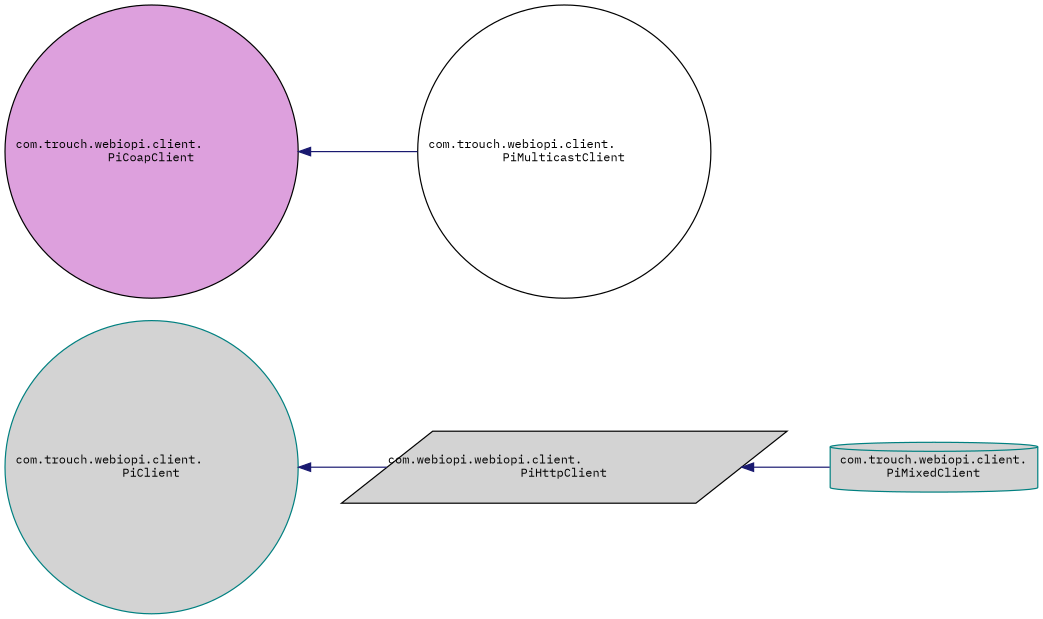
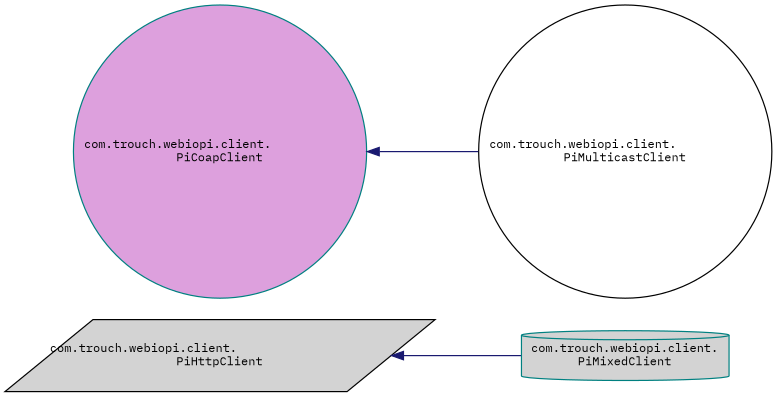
node "com.trouch.webiopi.client. PiCoapClient": color black -> teal
node "com.trouch.webiopi.client. PiClient": removed
node "com.webiopi.webiopi.client. PiHttpClient": label "com.webiopi.webiopi.client. PiHttpClient" -> "com.trouch.webiopi.client. PiHttpClient"
